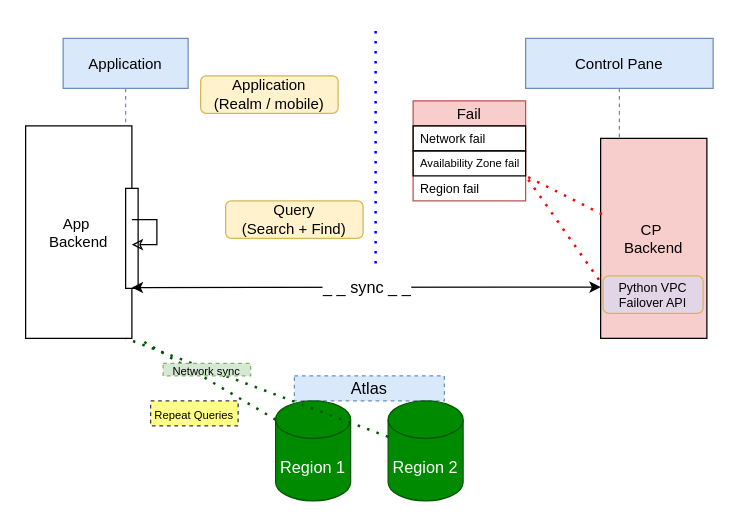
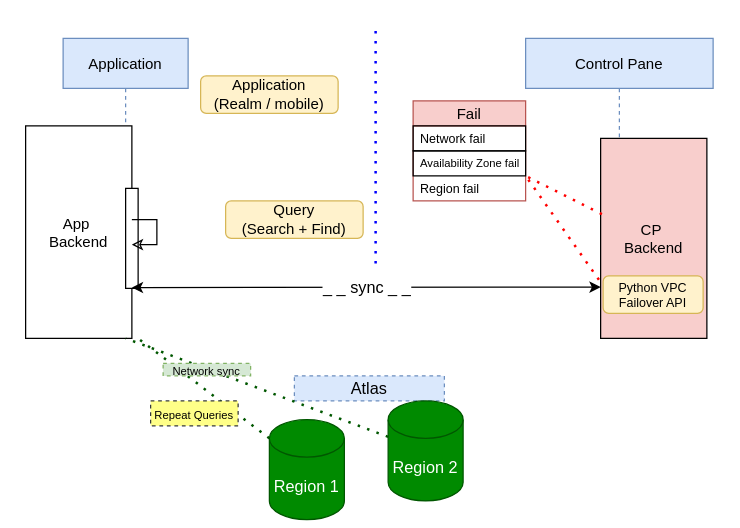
node "Python VPC Failover API": fillcolor #e1d5e7 -> #fff2cc
node "Region 1": moved (313, 451) -> (307, 469)
